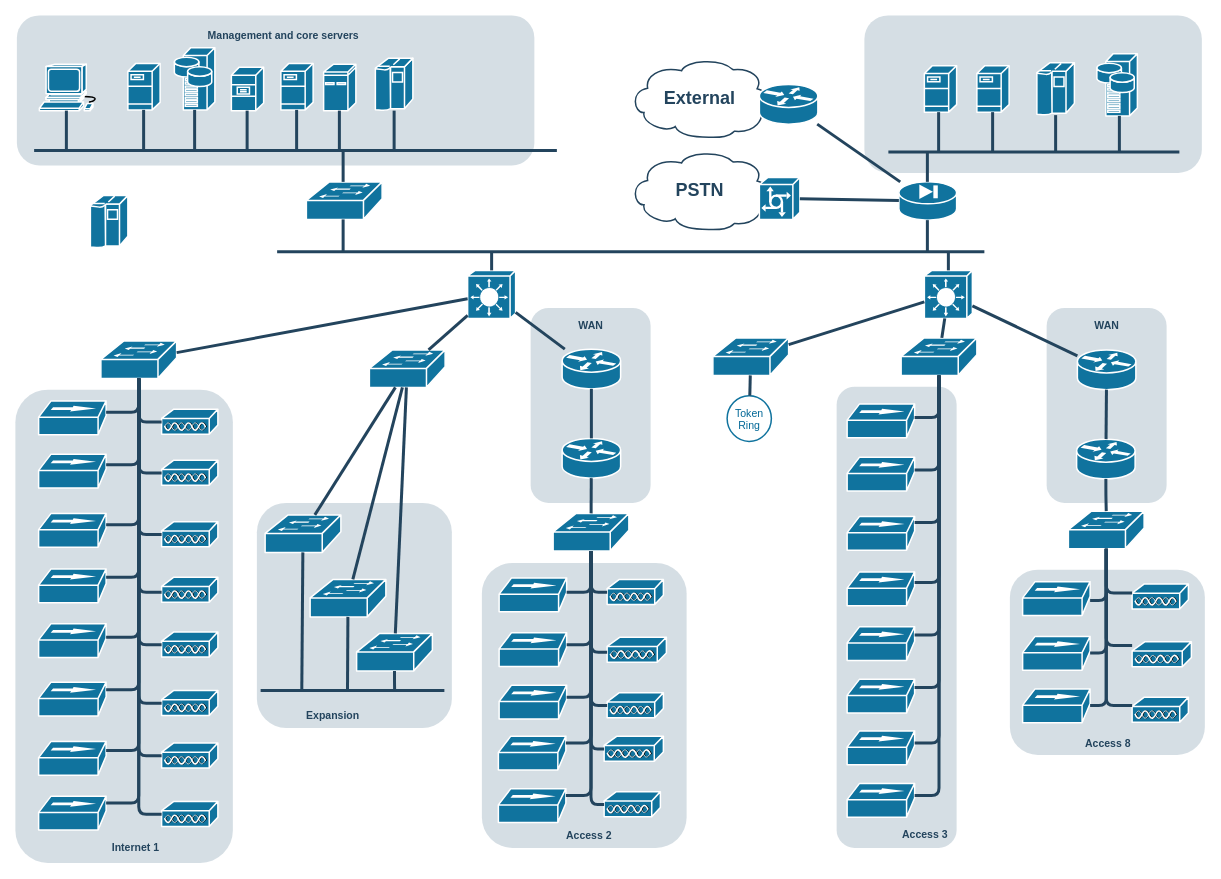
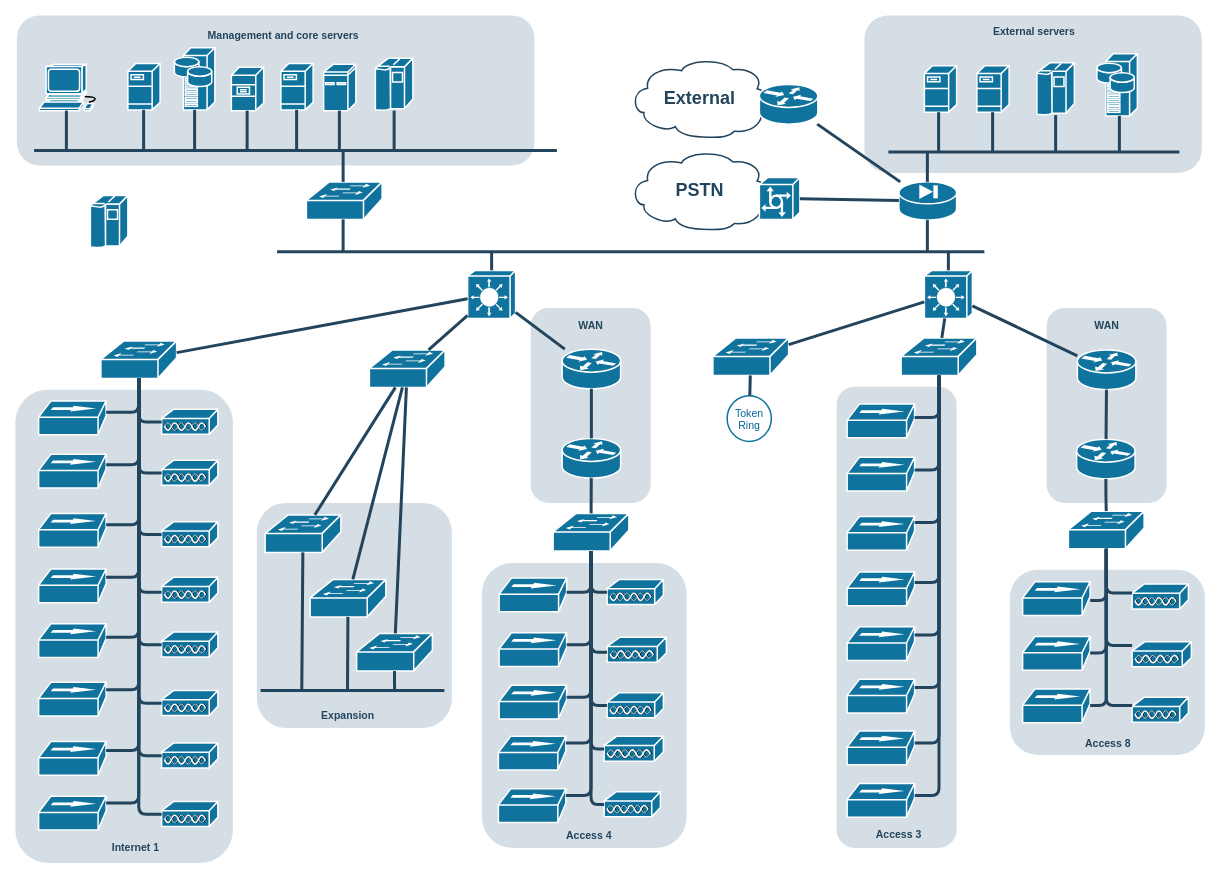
node "External servers": added
node "Expansion": moved (333, 715) -> (348, 715)
node "Access 3": moved (925, 834) -> (899, 834)
node "Access 2": label "Access 2" -> "Access 4"
